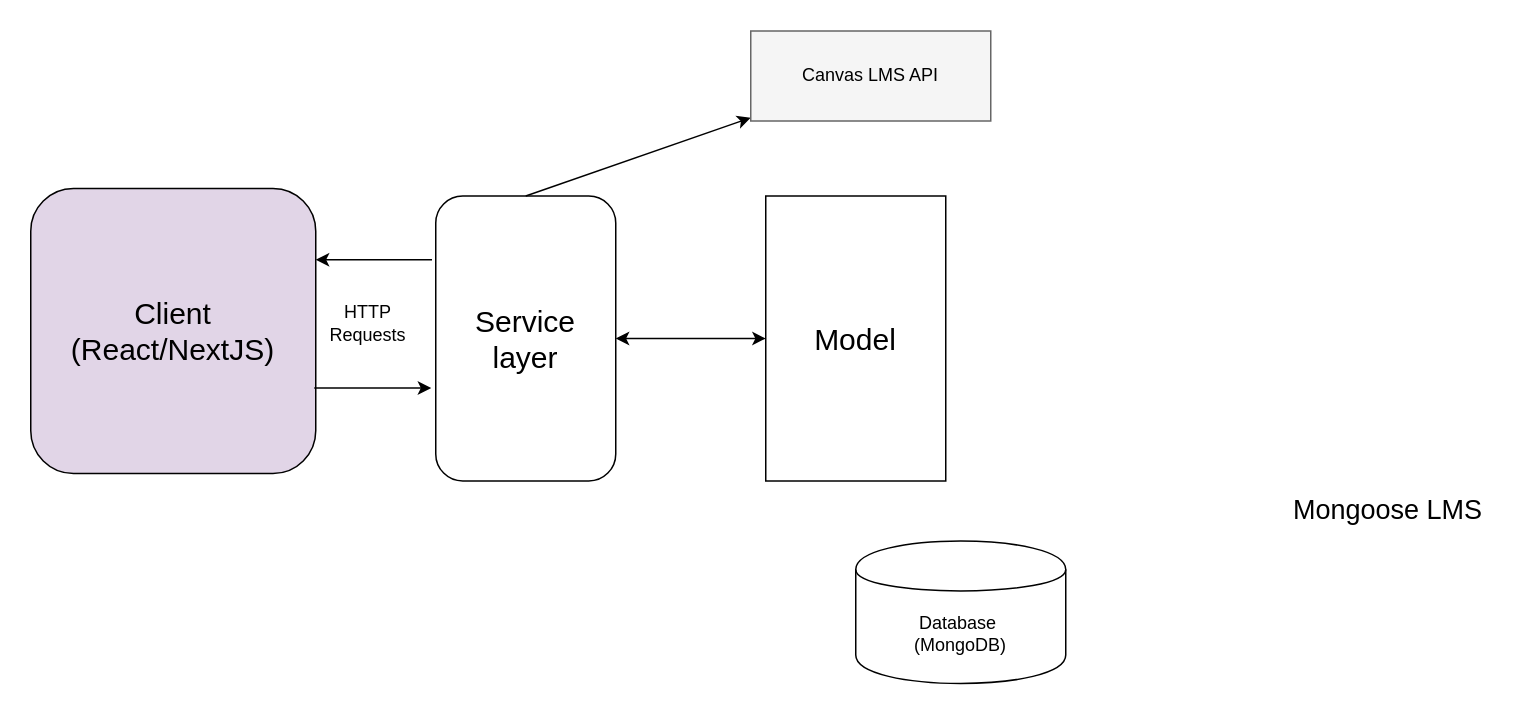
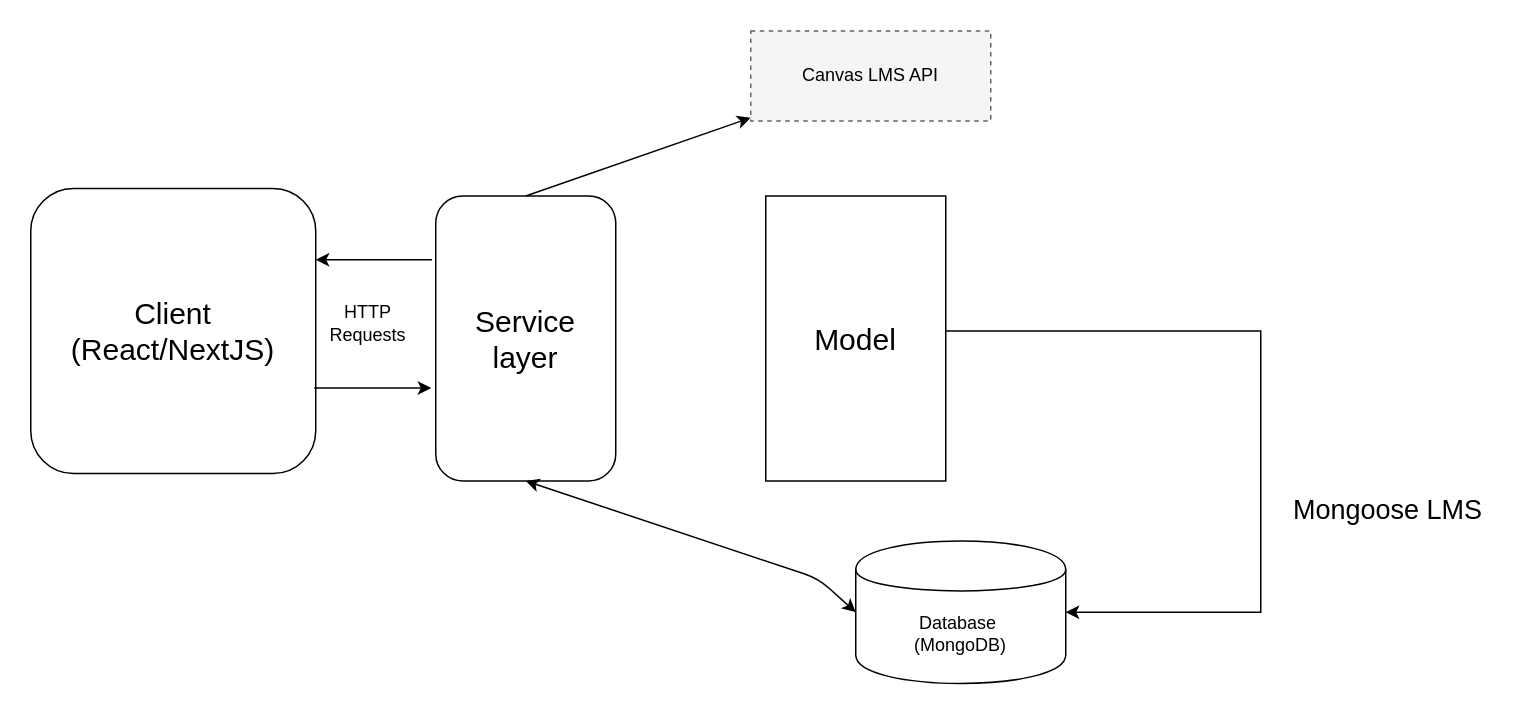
node "Canvas LMS API": style solid -> dashed
node "Client (React/NextJS)": fillcolor #e1d5e7 -> #ffffff
edge "Service layer" -- "Model": removed
edge "Model" -> "Database (MongoDB)": added
edge "Service layer" -- "Database (MongoDB)": added
